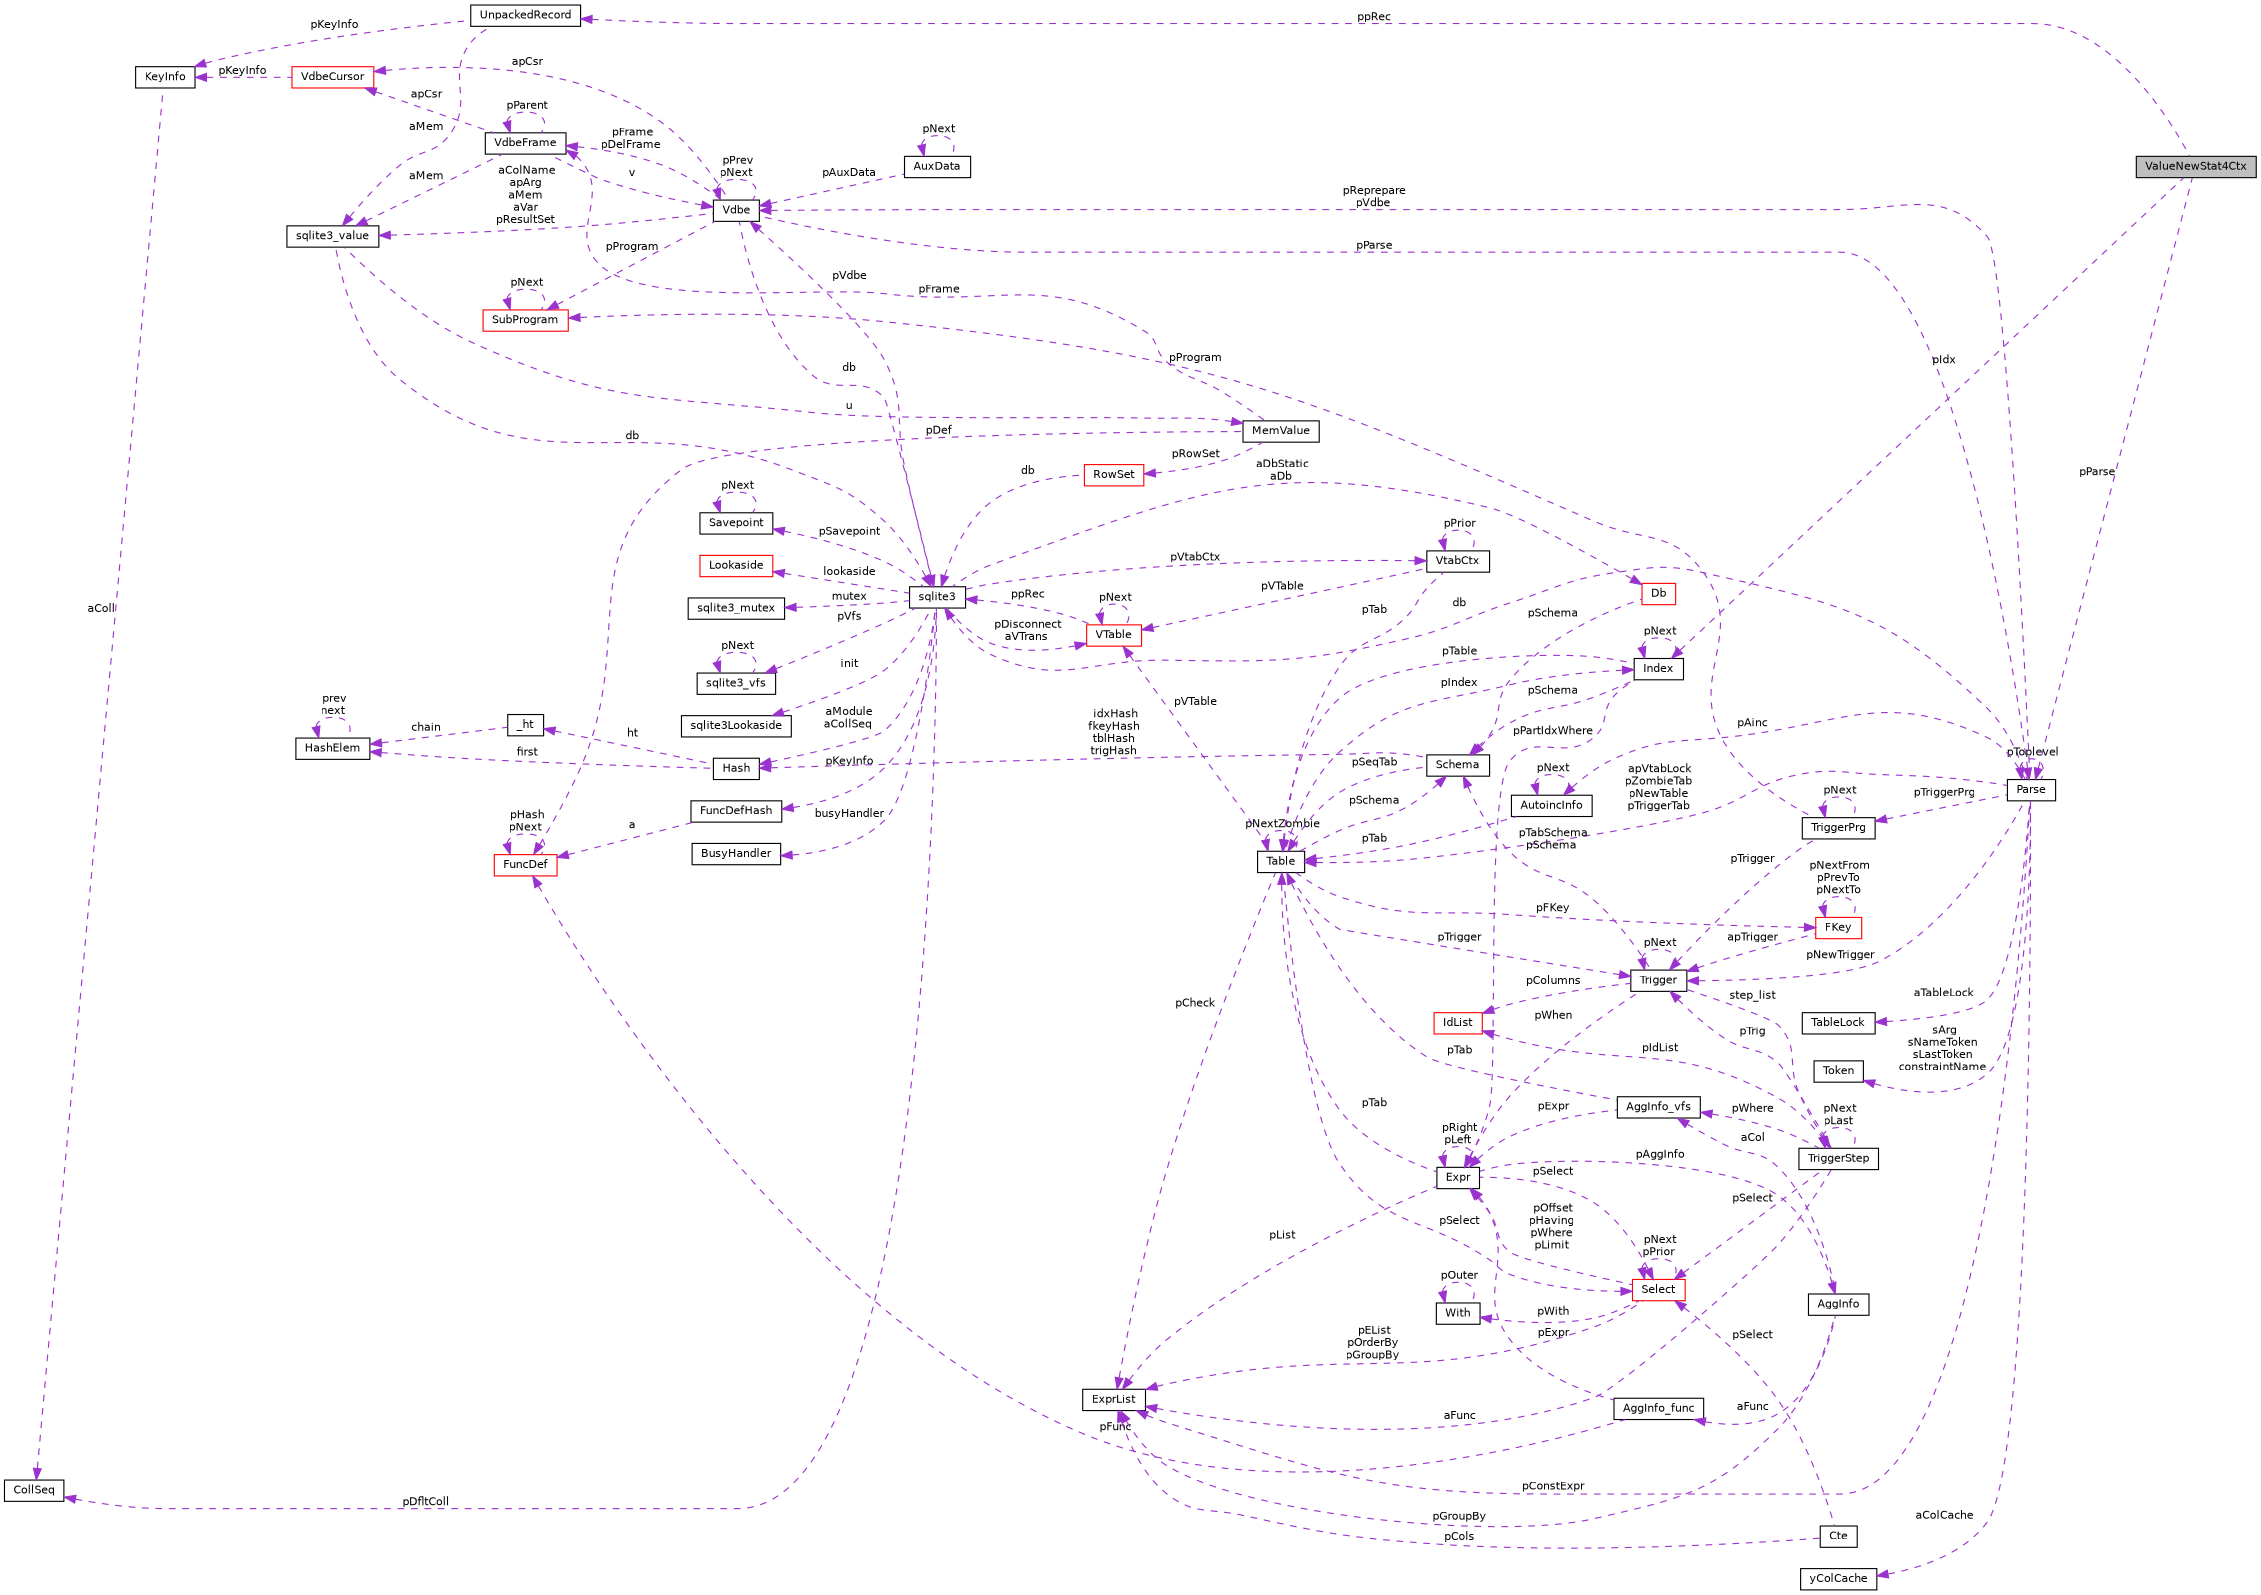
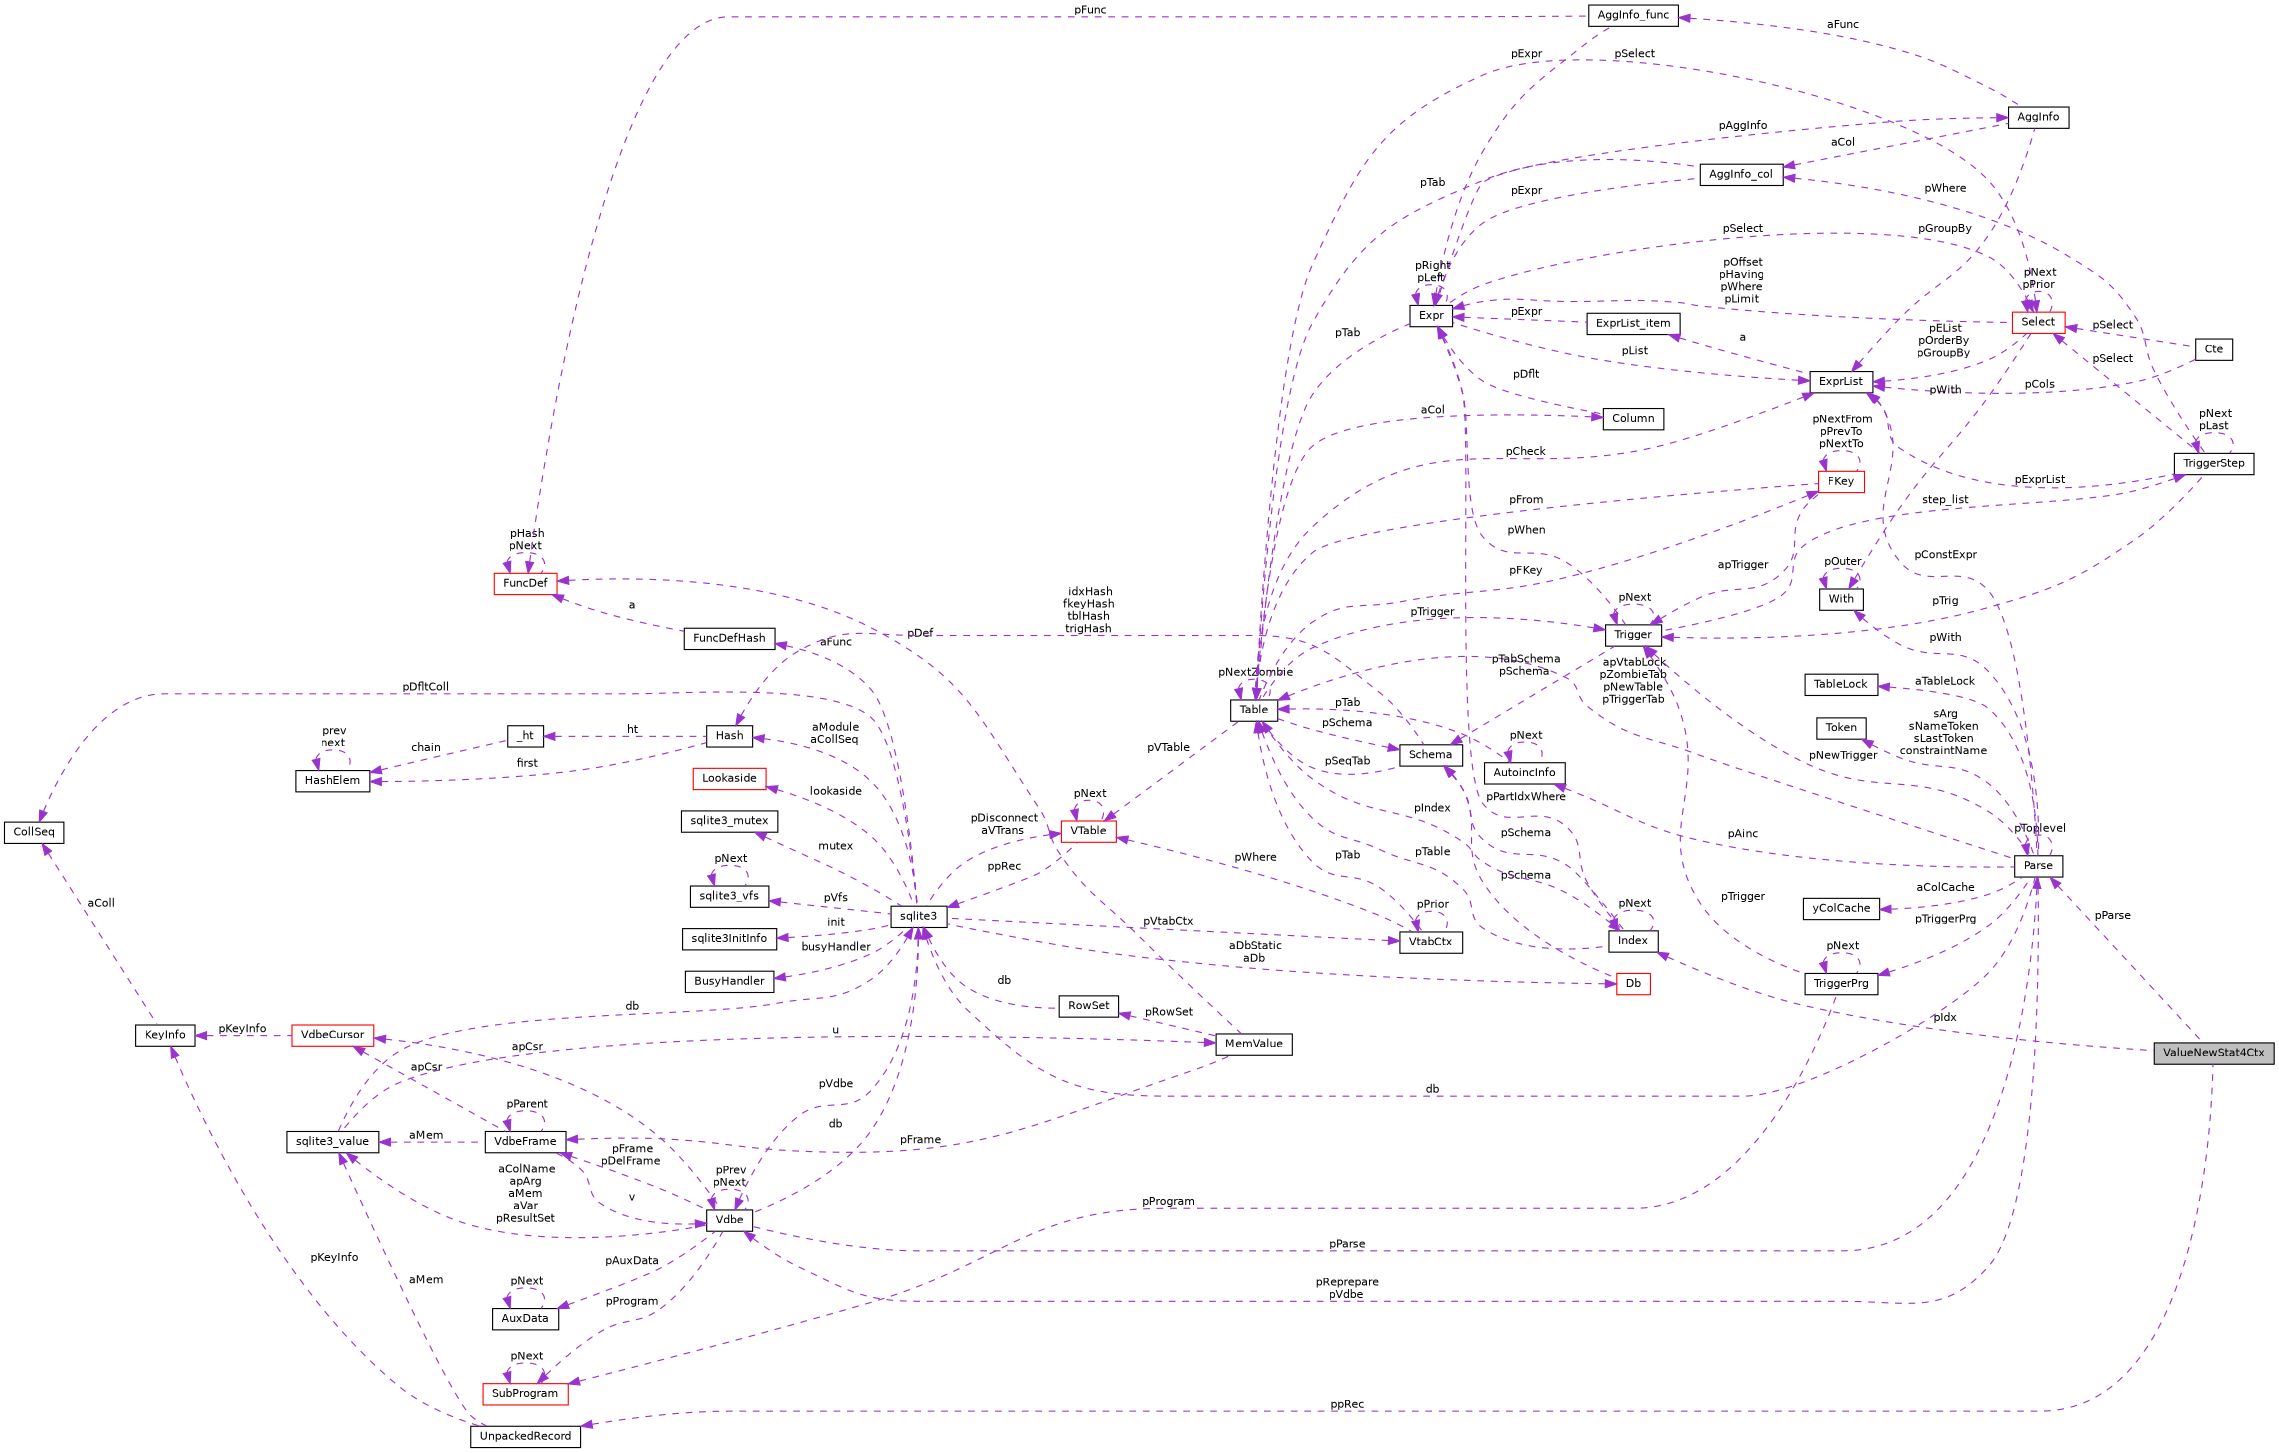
edge "AuxData" -> "Vdbe": reversed
node "ExprList_item": added
node "Column": added
node "RowSet": color red -> black
edge "FKey" -> "Table": added, label "pFrom"
node "Savepoint": removed
edge "VtabCtx" -> "VTable": label " pVTable" -> " pWhere"
edge "Parse" -> "With": added, label "pWith"
node "sqlite3Lookaside": label "sqlite3Lookaside" -> "sqlite3InitInfo"
edge "sqlite3" -> "FuncDefHash": label " pKeyInfo" -> " aFunc"
node "IdList": removed
node "AggInfo_vfs": label "AggInfo_vfs" -> "AggInfo_col"
edge "TriggerStep" -> "ExprList": label " aFunc" -> " pExprList"
